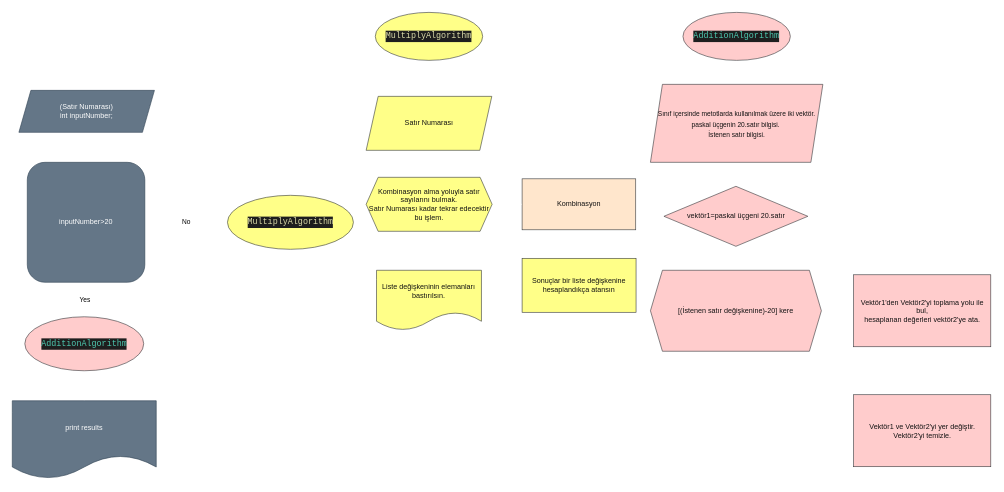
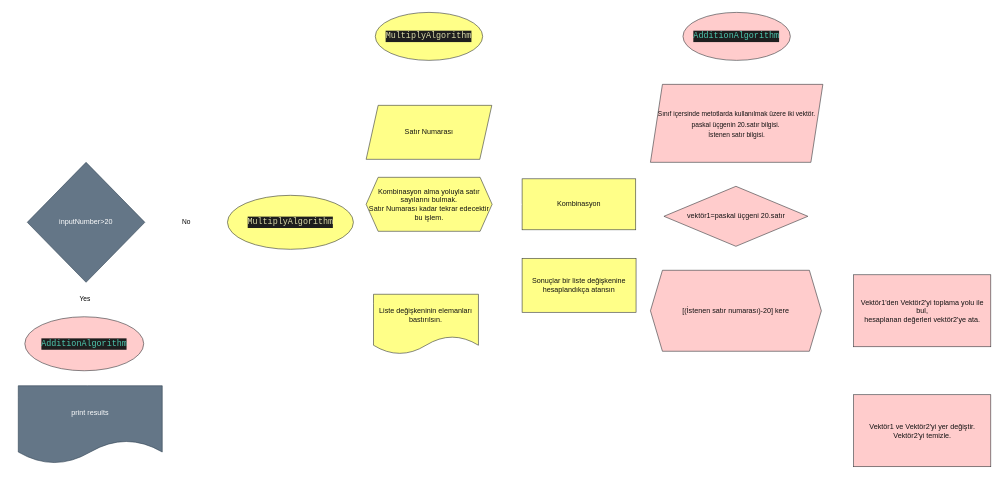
node "(Satır Numarası) int inputNumber;": removed
node "Satır Numarası": moved (429, 123) -> (429, 132)
edge "(Satır Numarası) int inputNumber;" -> "inputNumber>20": removed
node "Kombinasyon": fillcolor #ffe6cc -> #ffff88
node "inputNumber>20": shape rounded rectangle -> diamond
node "Liste değişkeninin elemanları bastırılsın.": moved (429, 300) -> (426, 324)
node "[(İstenen satır değişkenine)-20] kere": label "[(İstenen satır değişkenine)-20] kere" -> "[(İstenen satır numarası)-20] kere"
node "print results": moved (84, 440) -> (90, 425)
